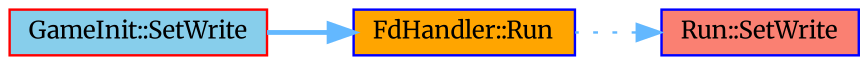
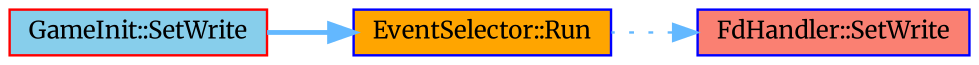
node "FdHandler::Run": label "FdHandler::Run" -> "EventSelector::Run"
node "Run::SetWrite": label "Run::SetWrite" -> "FdHandler::SetWrite"
